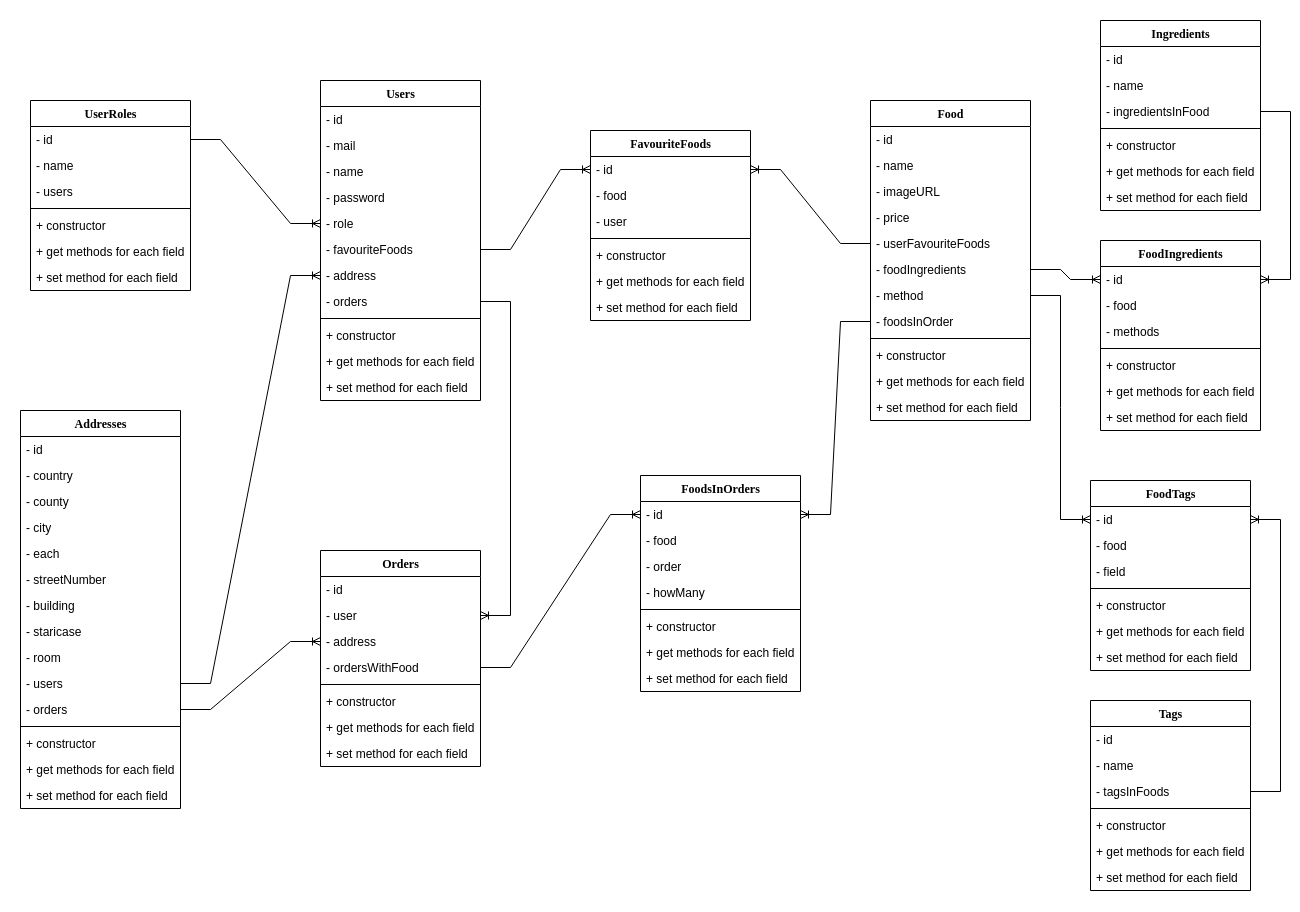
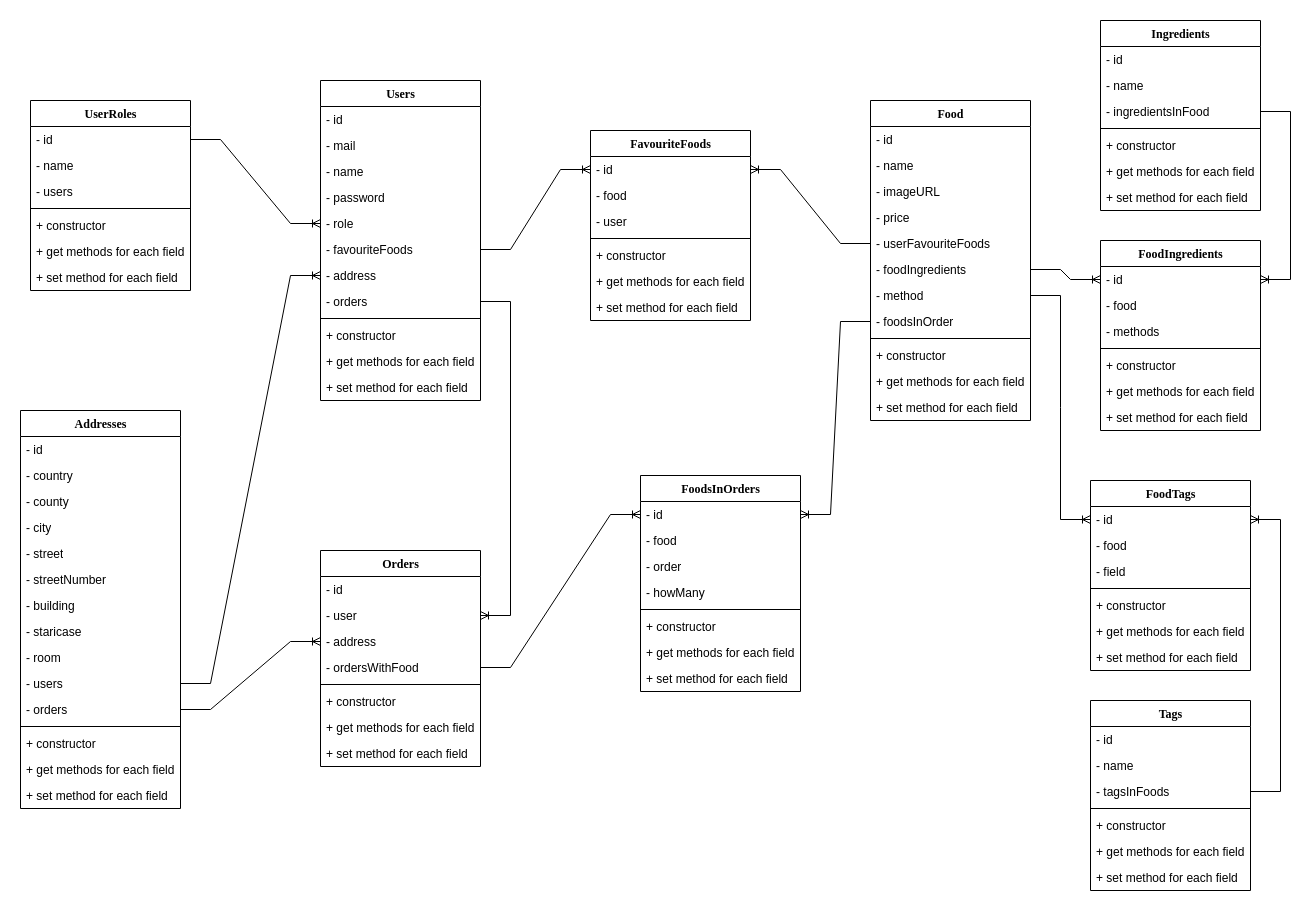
node "- each": label "- each" -> "- street"
